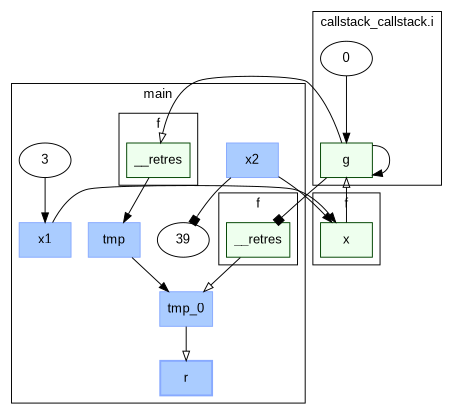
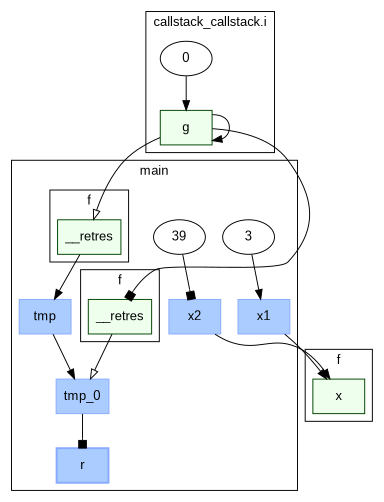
edge "x2" -> "39": reversed
edge "x" -> "g": removed
edge "tmp_0" -> "r": arrowhead onormal -> box
